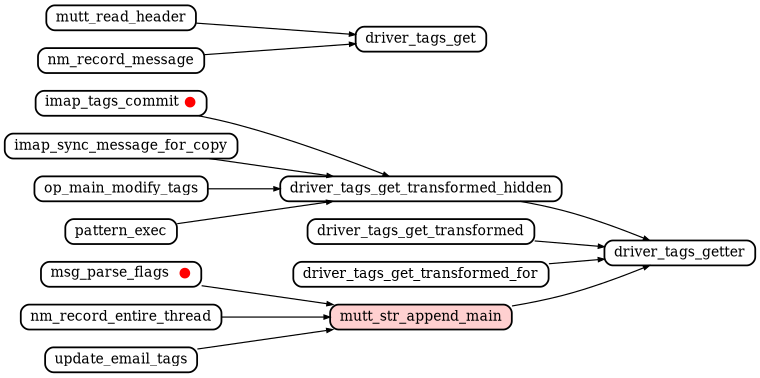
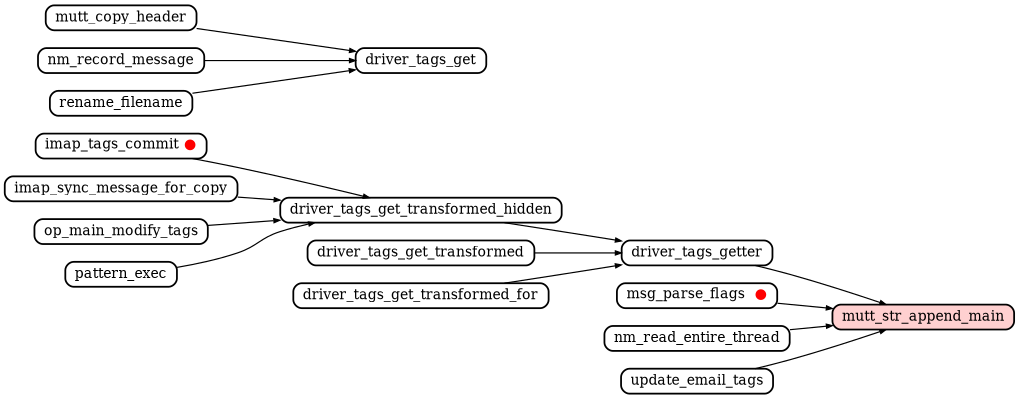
node "mutt_read_header": label "mutt_read_header" -> "mutt_copy_header"
node "rename_filename": added
edge "mutt_str_append_main" -> "driver_tags_getter": reversed
node "nm_record_entire_thread": label "nm_record_entire_thread" -> "nm_read_entire_thread"
